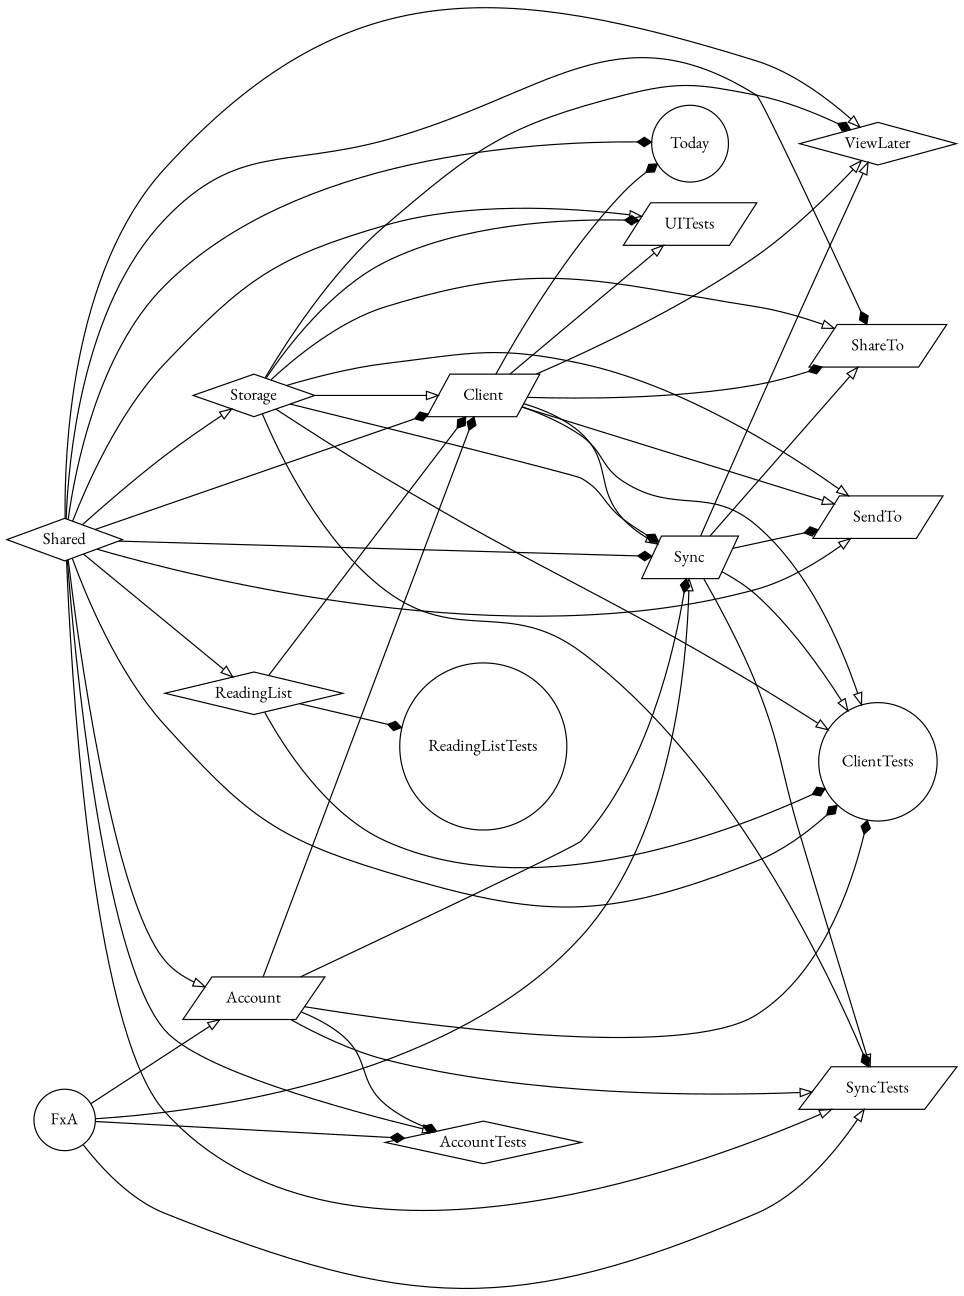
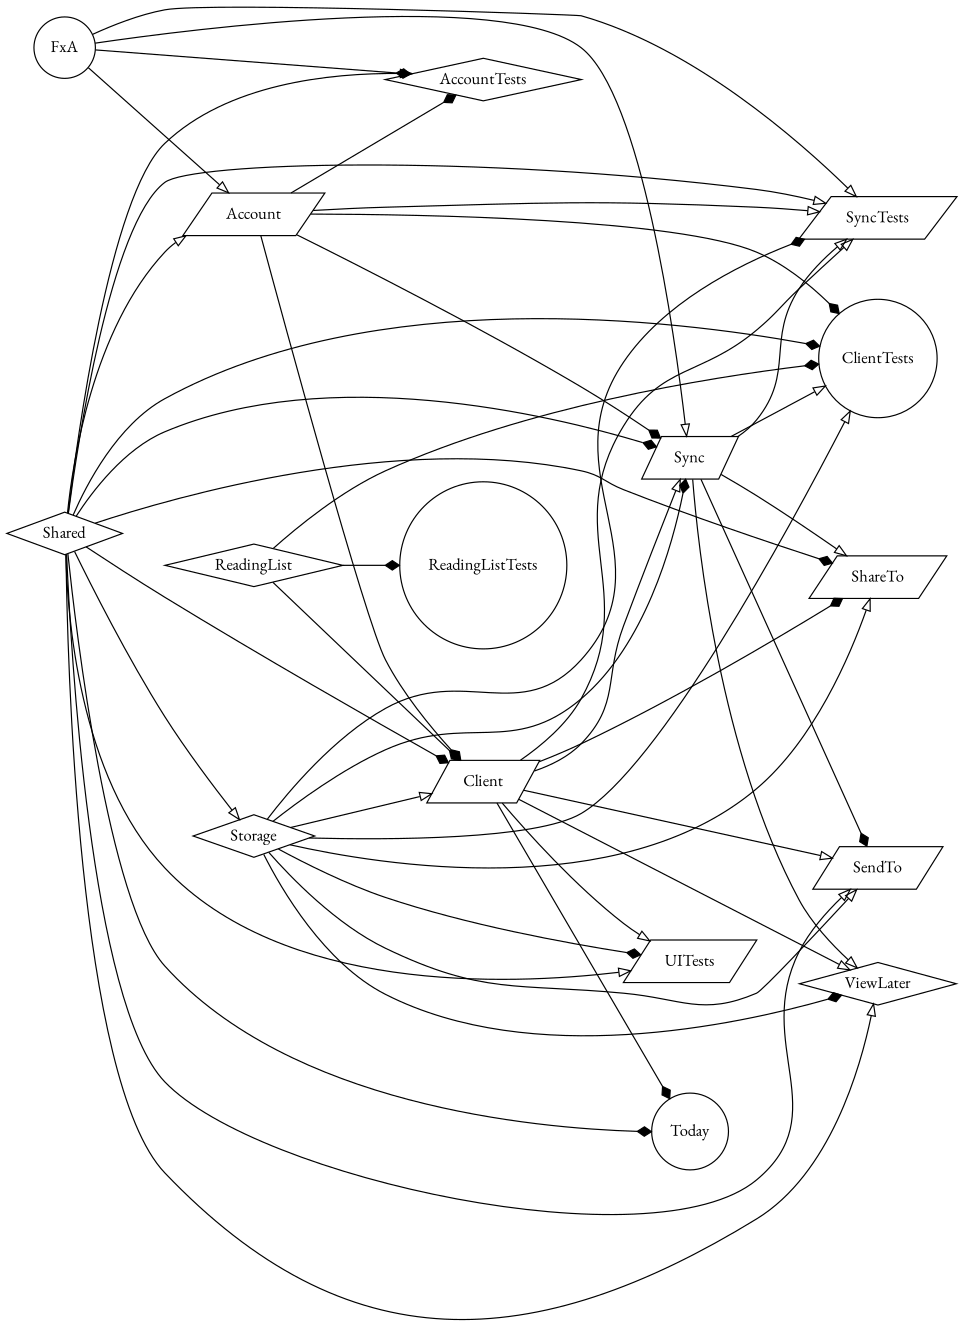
edge "Client" -> "ClientTests": now "Client" -> "SyncTests"
edge "Shared" -> "ReadingList": removed
